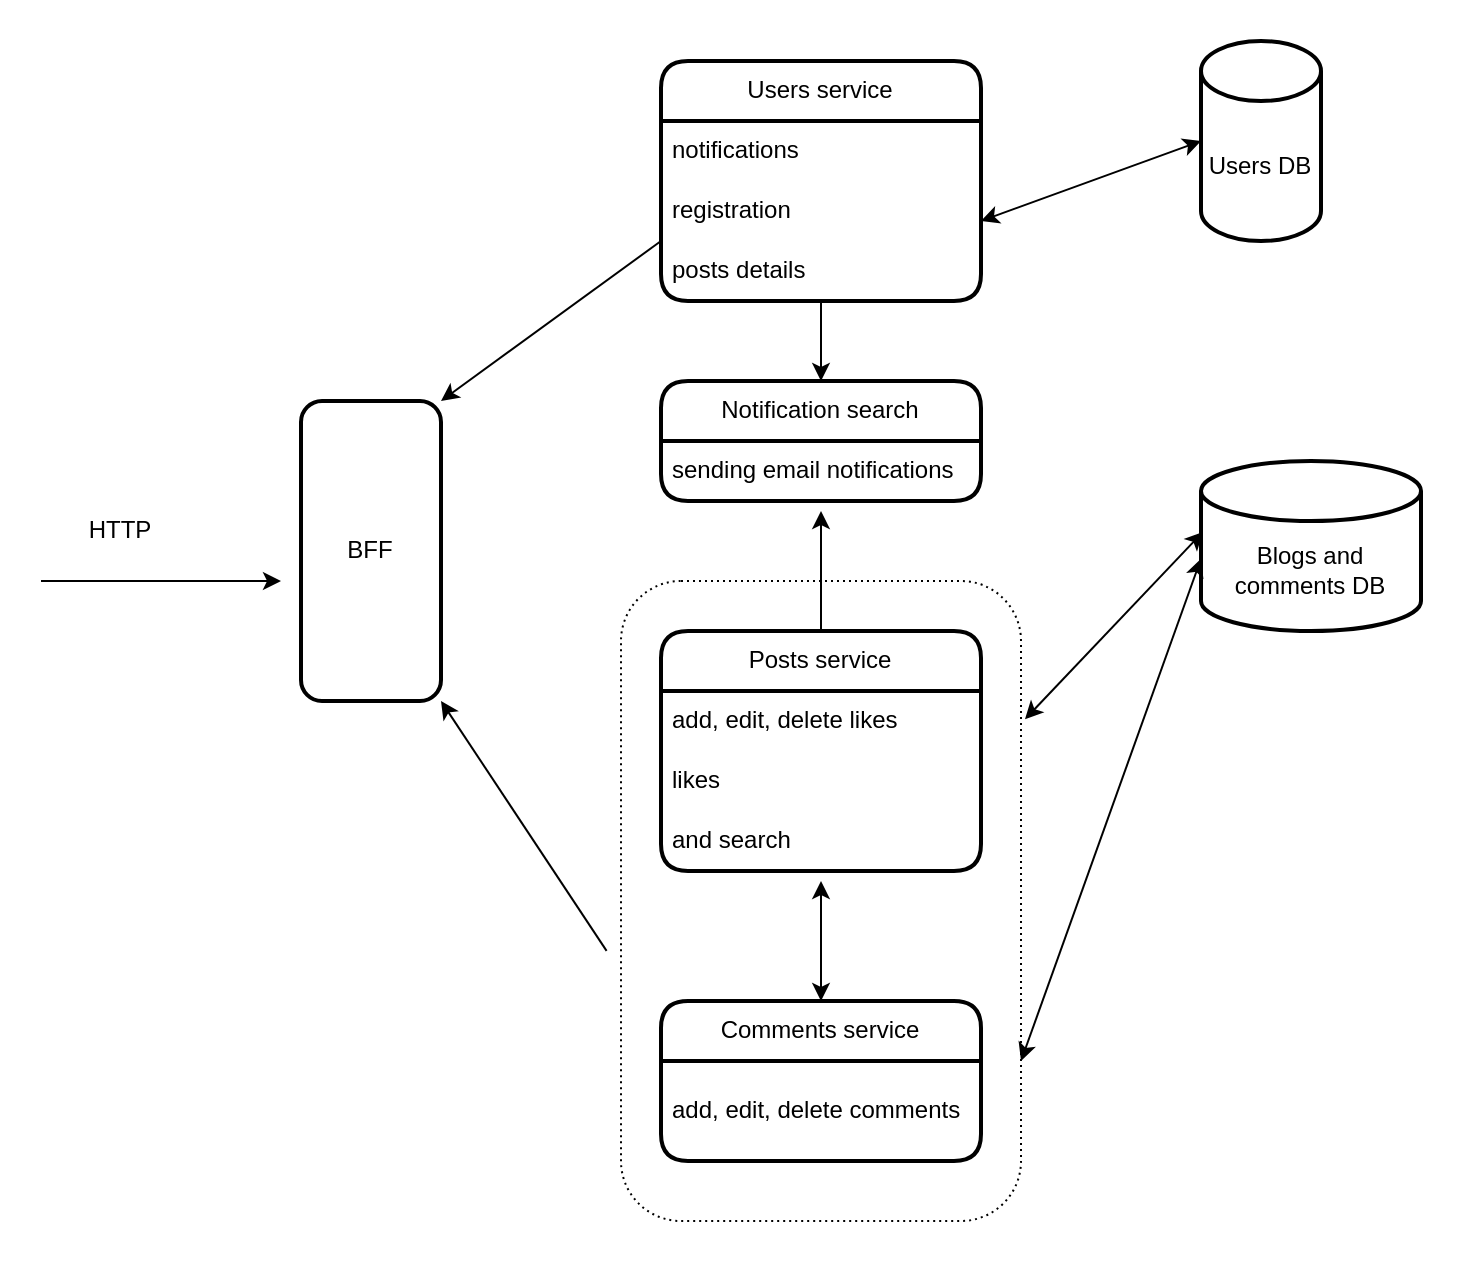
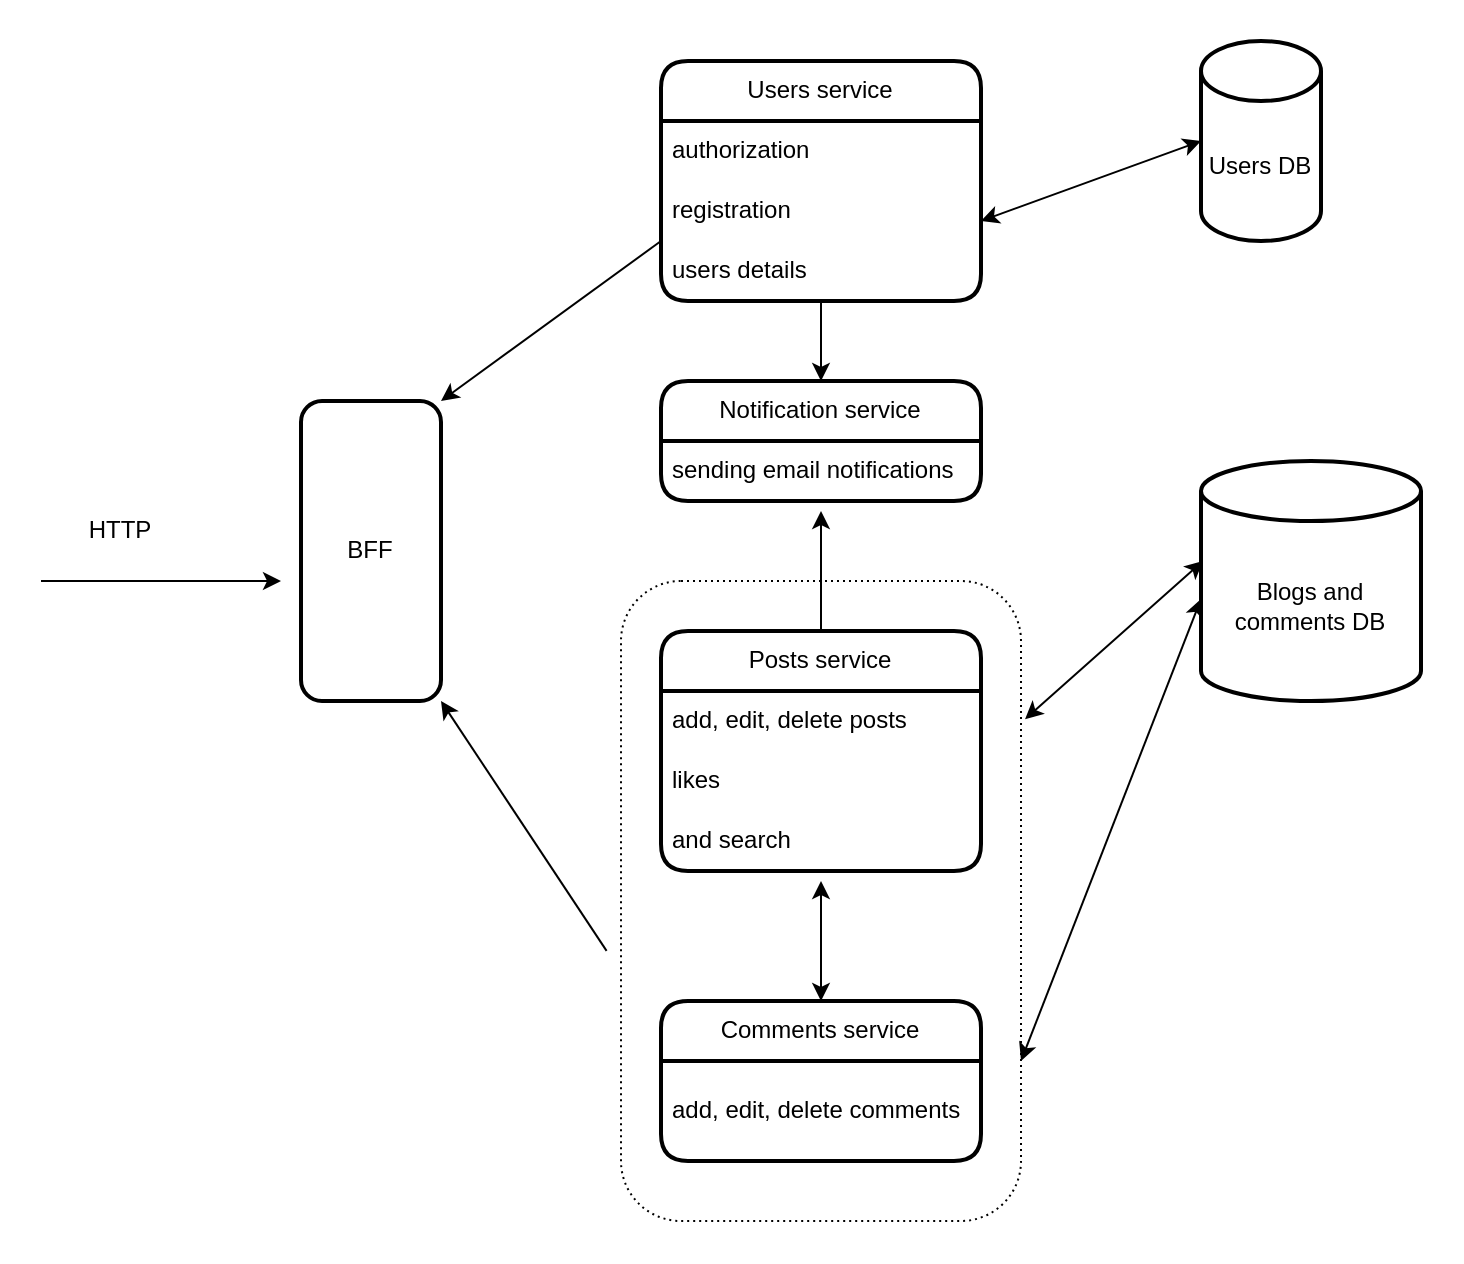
node "notifications": label "notifications" -> "authorization"
node "posts details": label "posts details" -> "users details"
node "Notification search": label "Notification search" -> "Notification service"
node "Blogs and comments DB": size 220x170 -> 220x240
node "add, edit, delete likes": label "add, edit, delete likes" -> "add, edit, delete posts"
